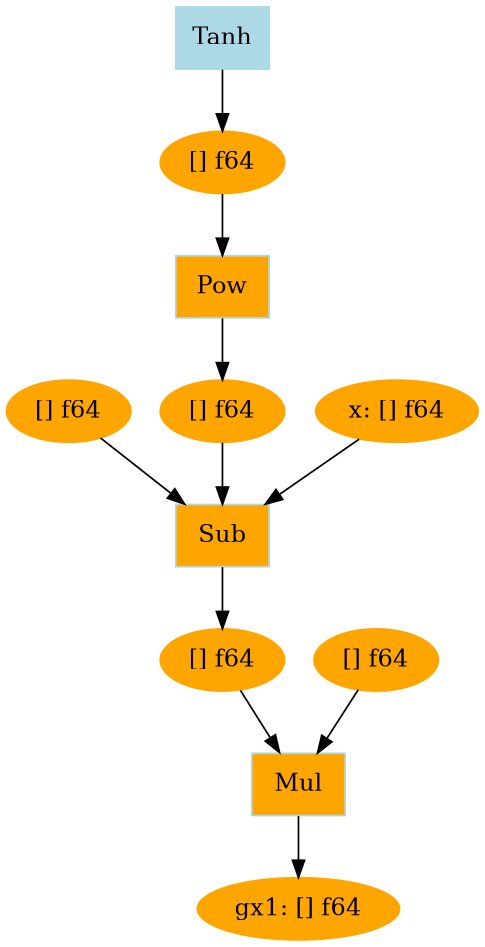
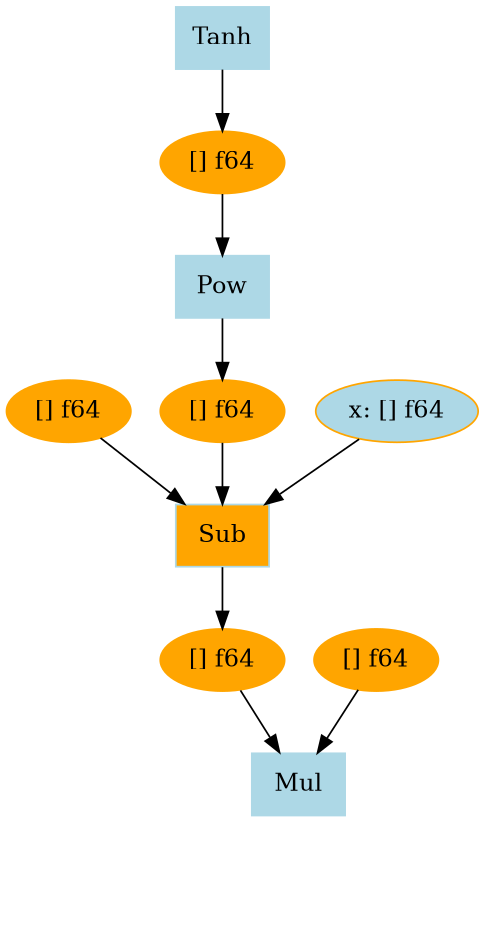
node "Pow": fillcolor orange -> lightblue
node "x: [] f64": fillcolor orange -> lightblue
node "Mul": fillcolor orange -> lightblue
node "gx1: [] f64": removed
